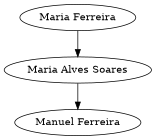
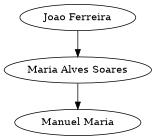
node "Maria Ferreira": label "Maria Ferreira" -> "Joao Ferreira"
node "Manuel Ferreira": label "Manuel Ferreira" -> "Manuel Maria"
